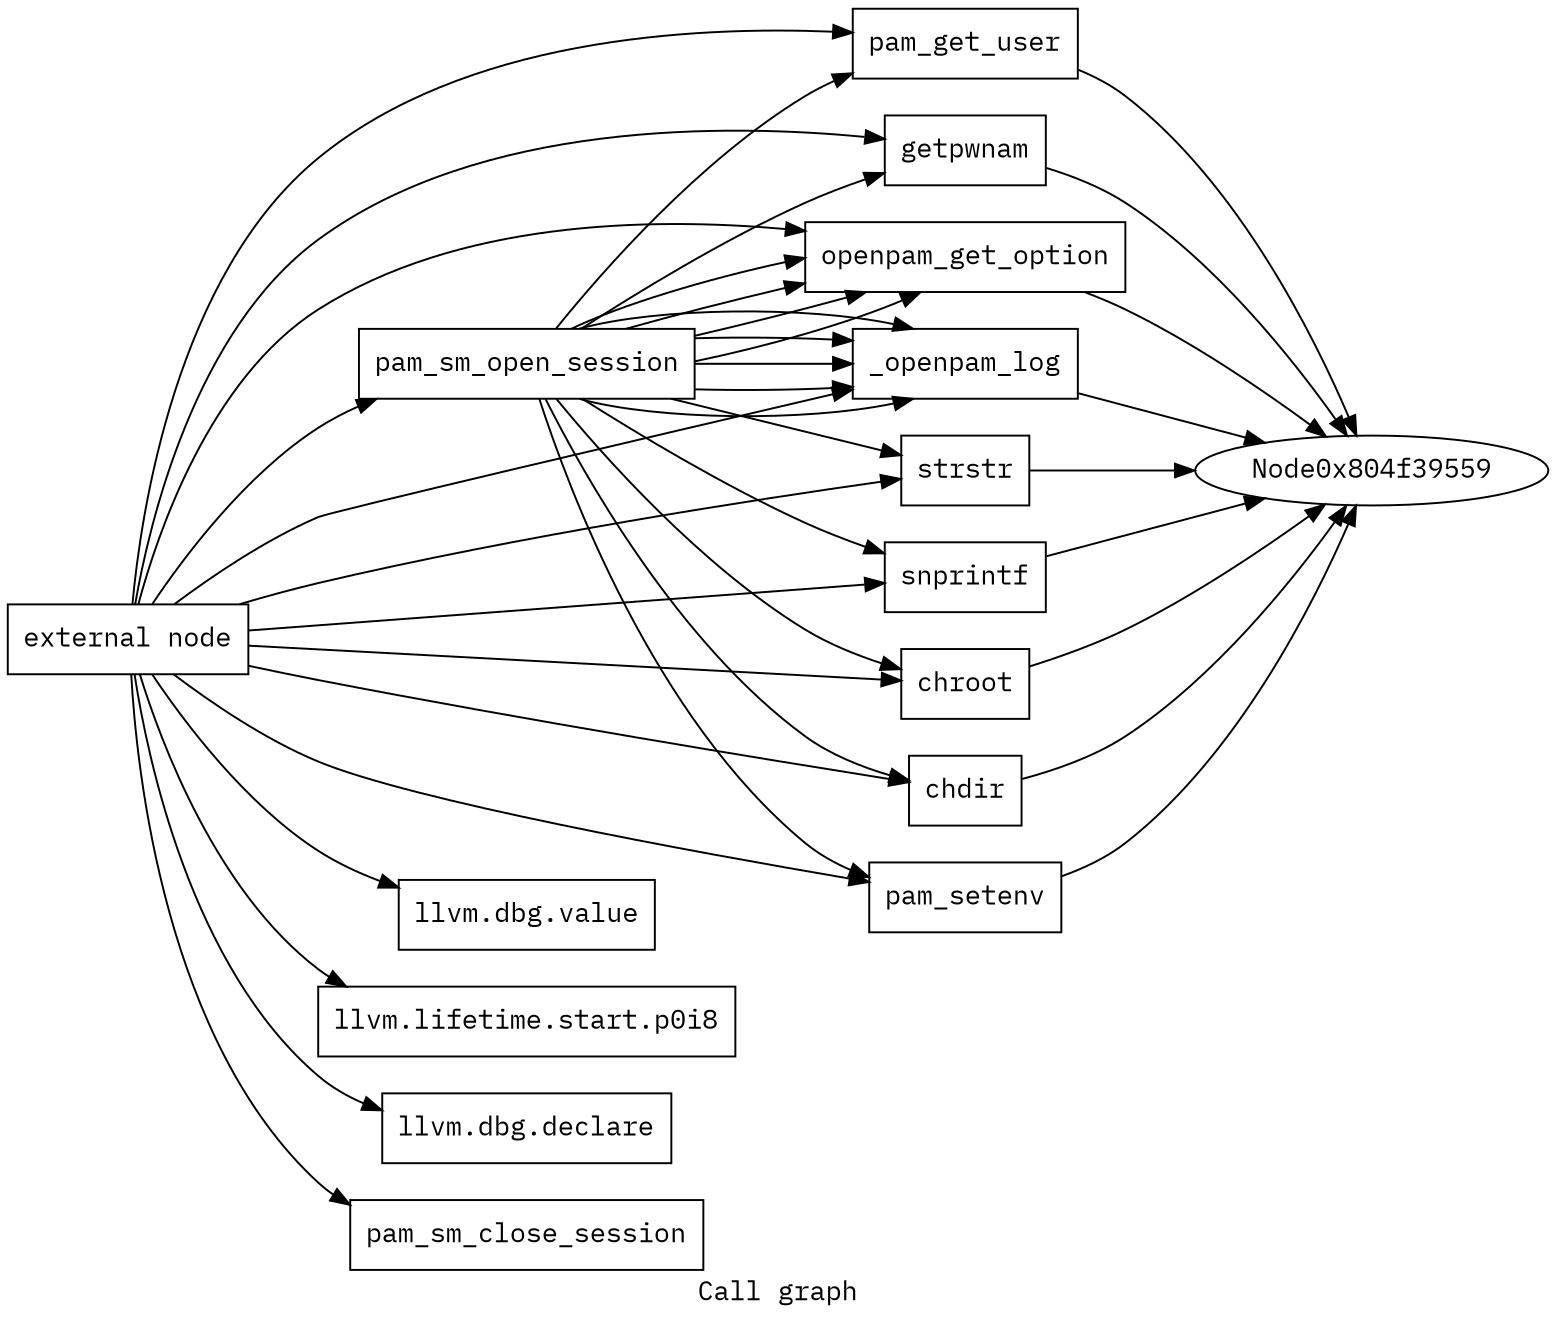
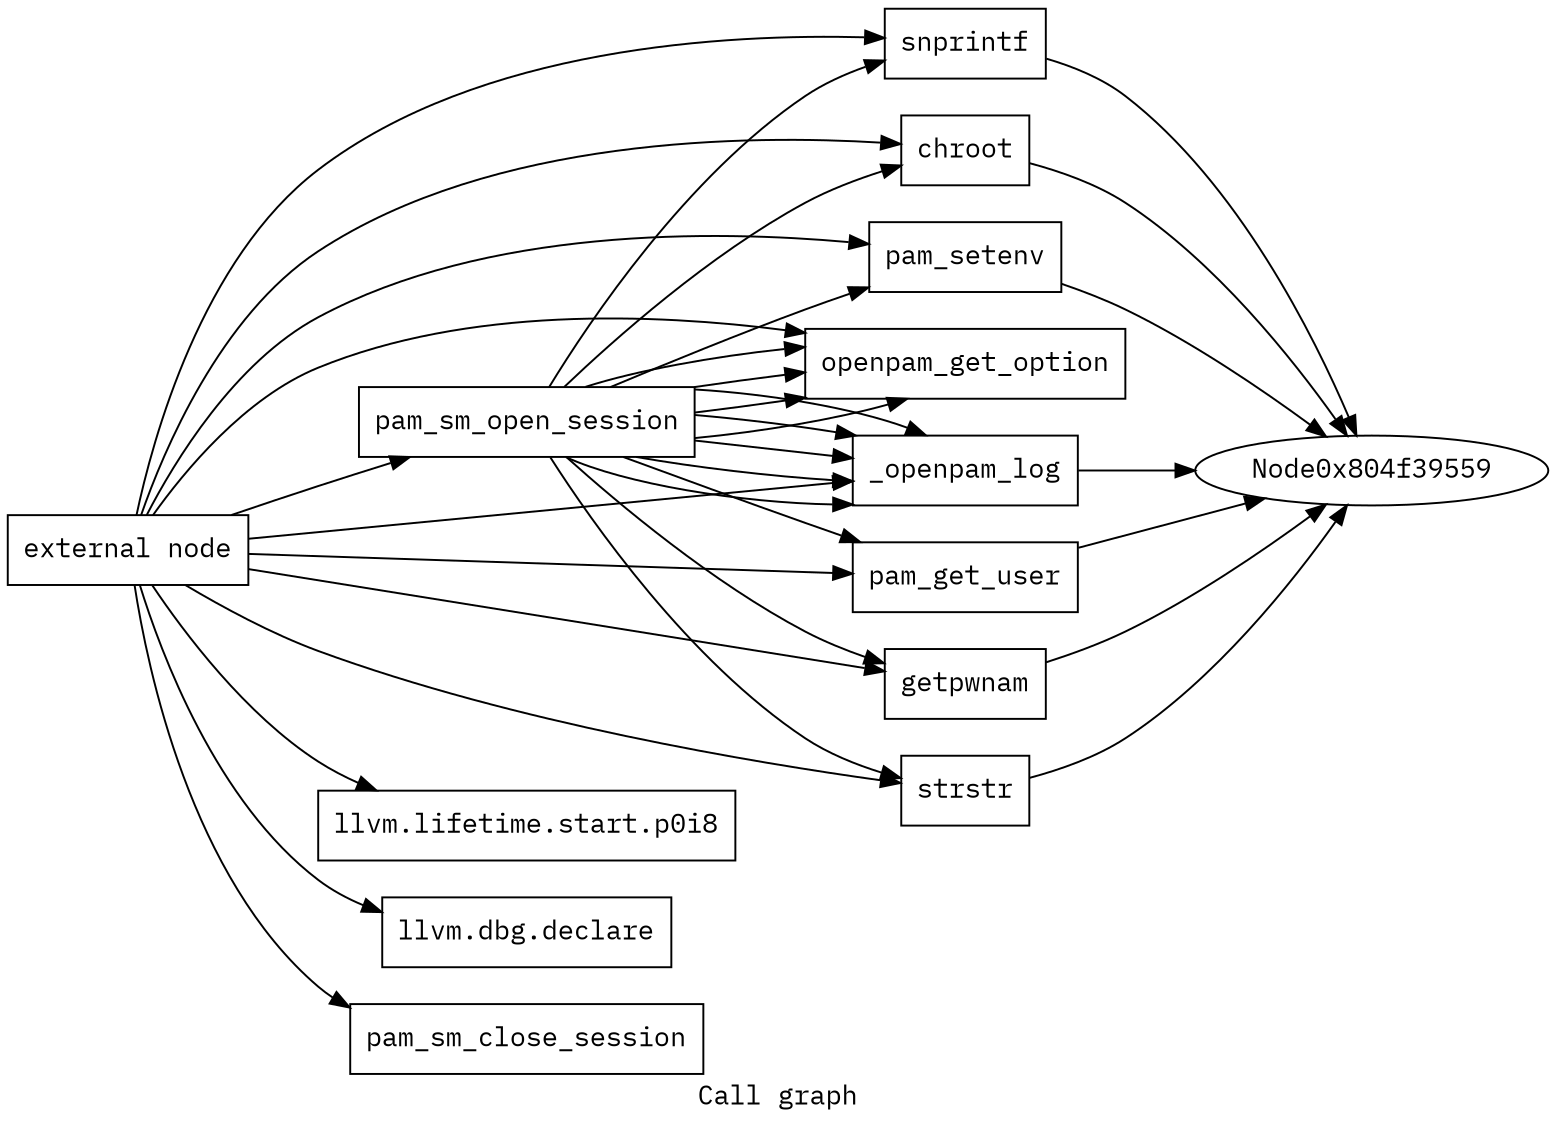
edge "openpam_get_option" -> "Node0x804f39559": removed
node "chdir": removed
node "llvm.dbg.value": removed
